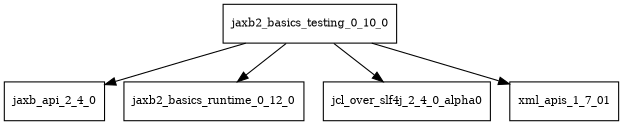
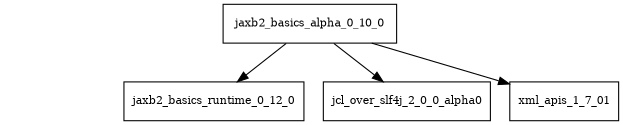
node "jaxb2_basics_testing_0_10_0": label "jaxb2_basics_testing_0_10_0" -> "jaxb2_basics_alpha_0_10_0"
node "jaxb_api_2_4_0": removed
node "jcl_over_slf4j_2_4_0_alpha0": label "jcl_over_slf4j_2_4_0_alpha0" -> "jcl_over_slf4j_2_0_0_alpha0"
